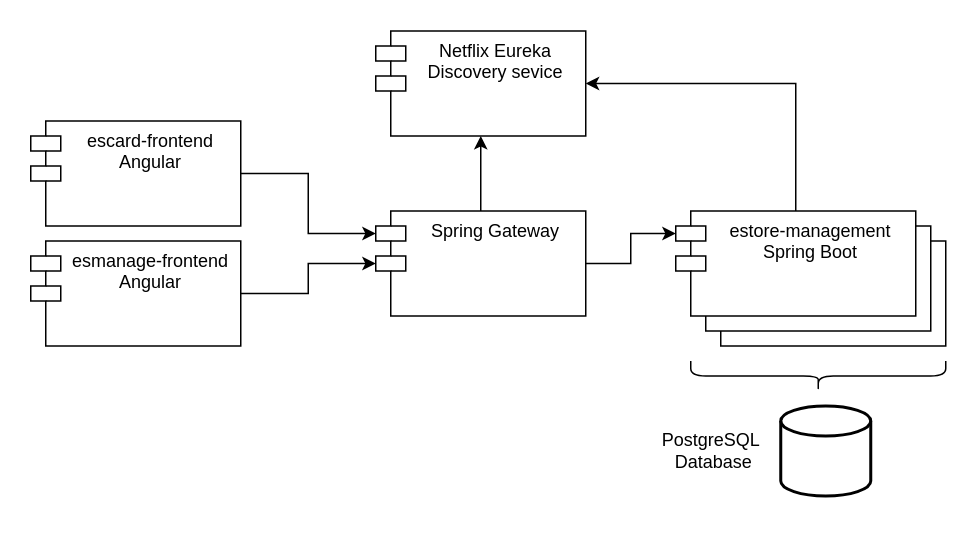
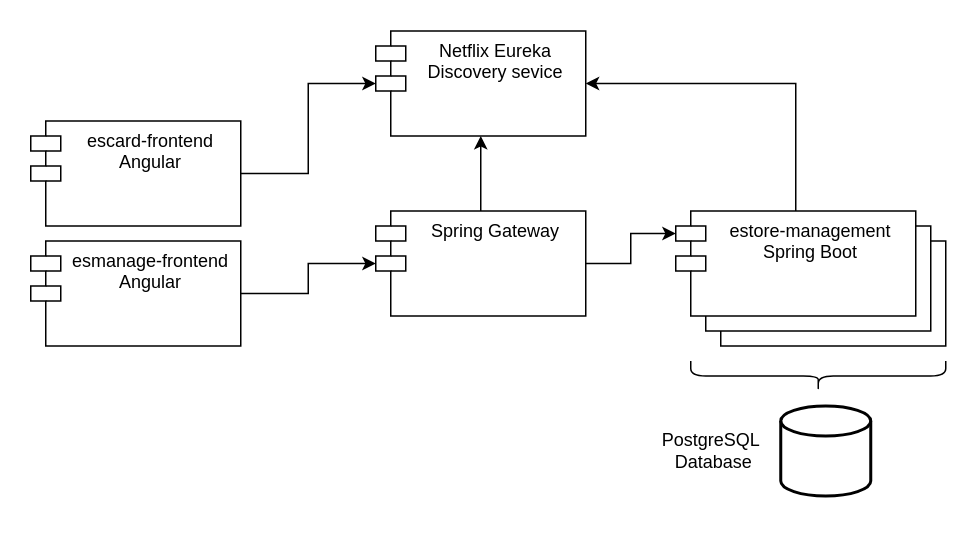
edge "escard-frontend Angular" -> "Spring Gateway": now "escard-frontend Angular" -> "Netflix Eureka Discovery sevice"
